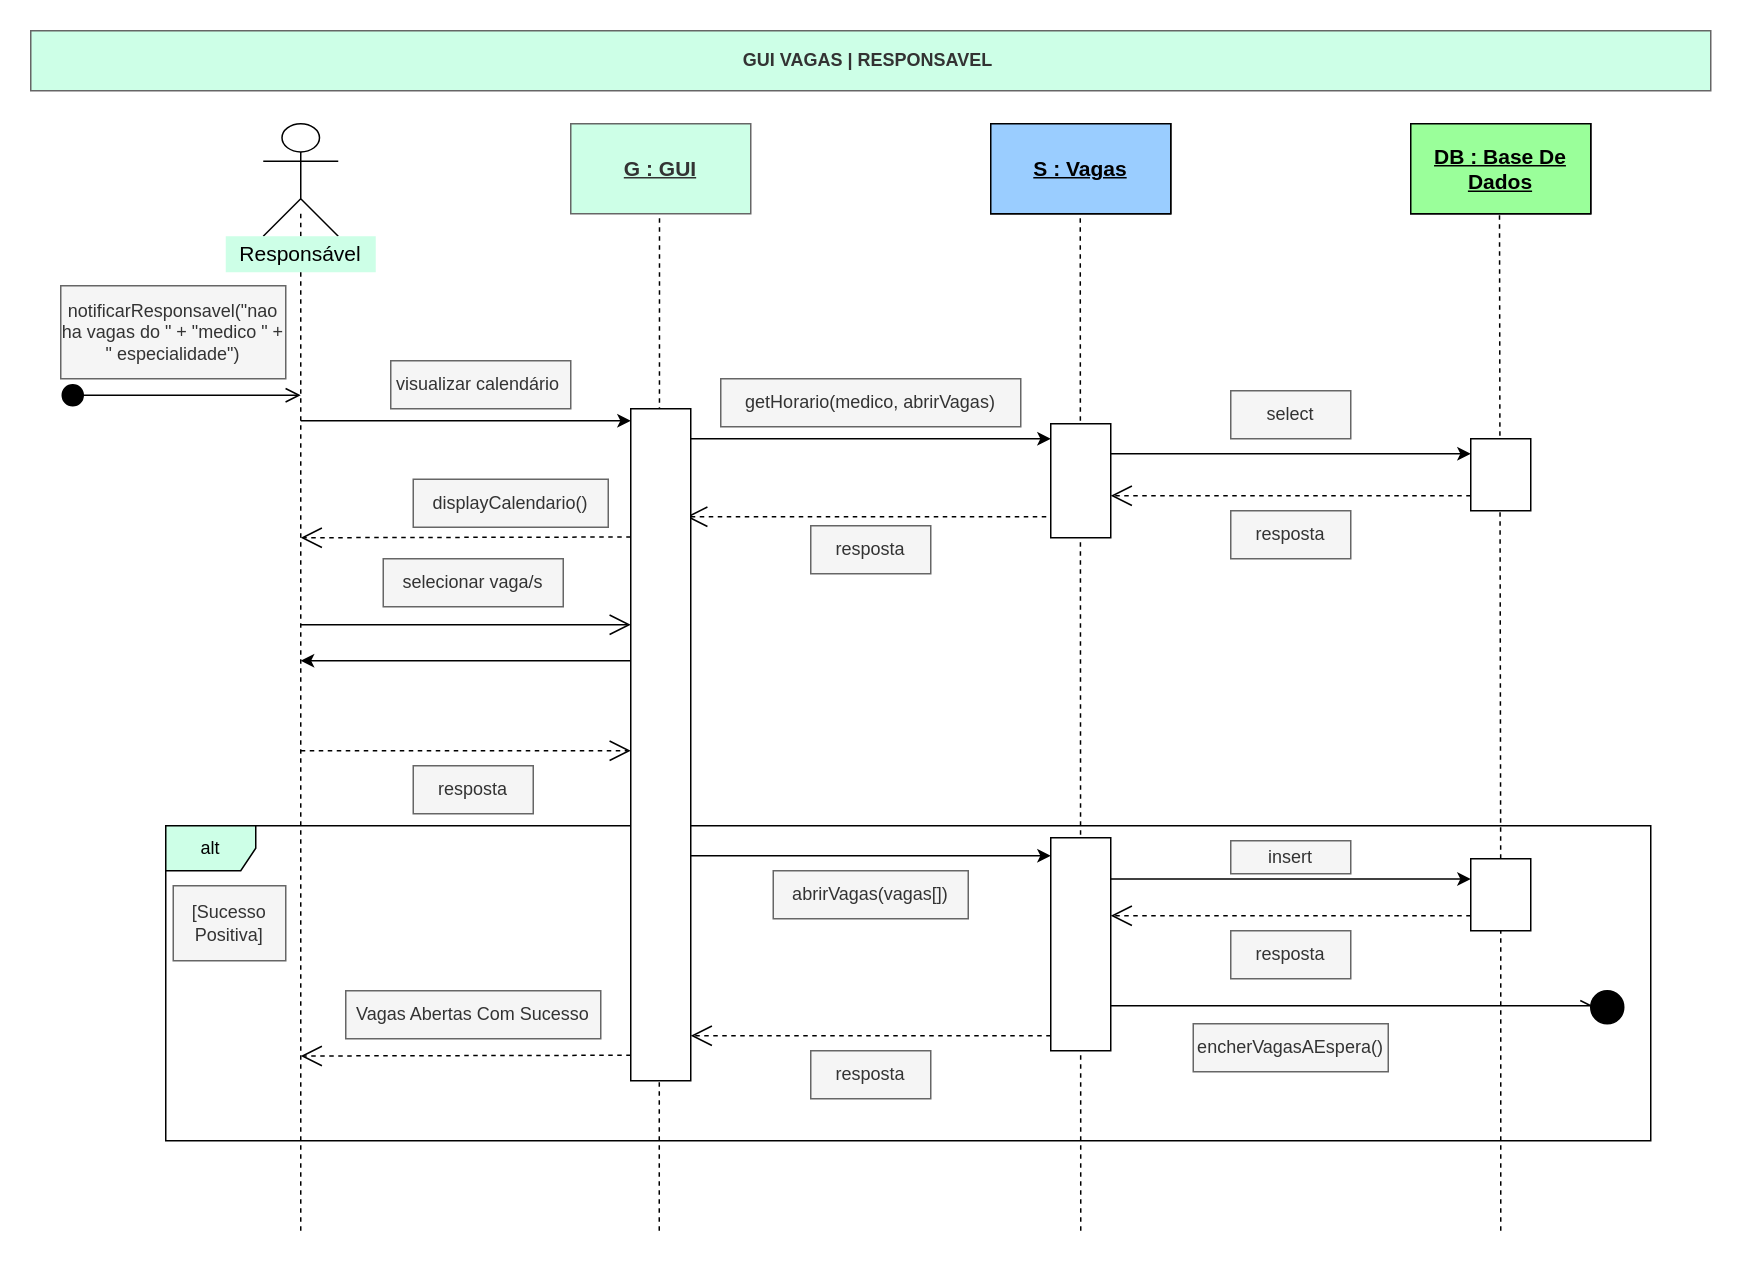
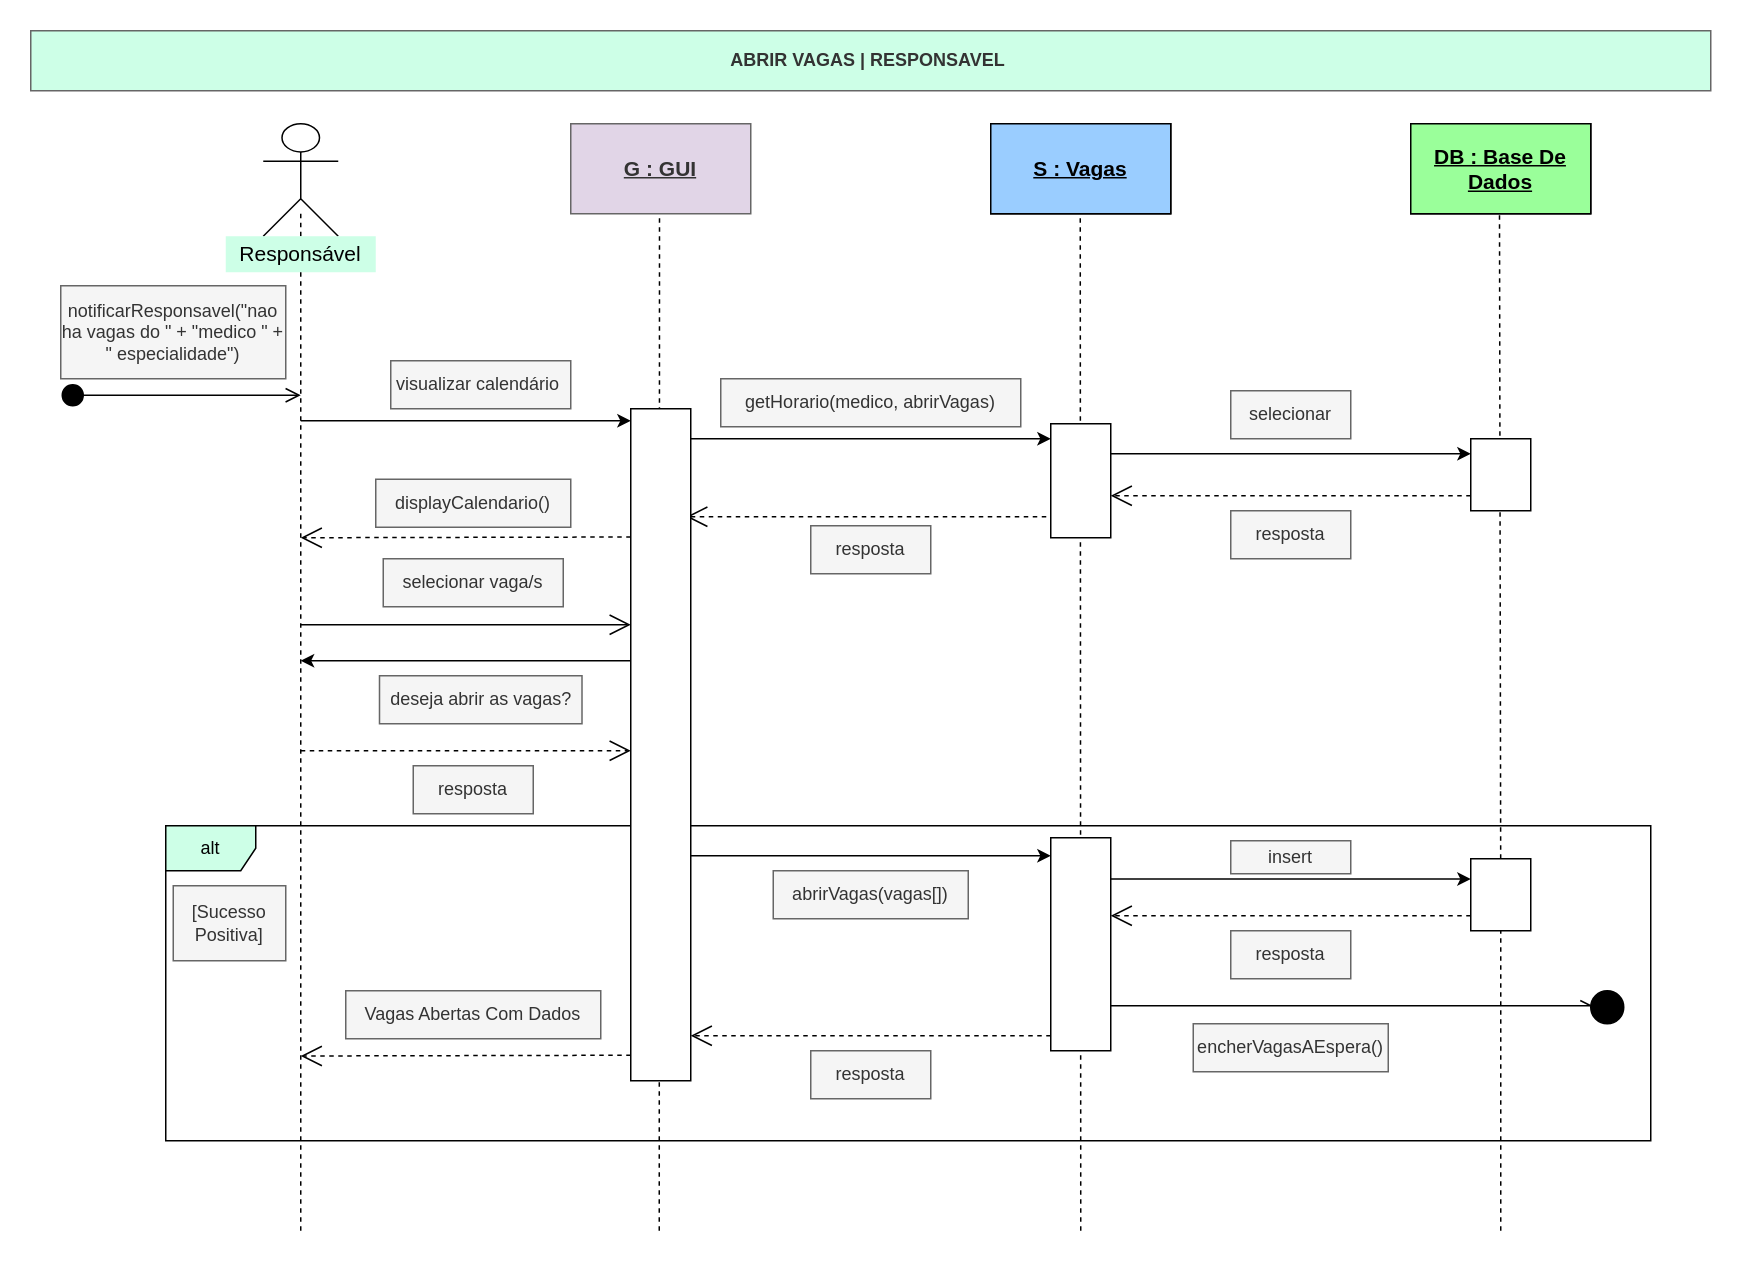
node "GUI VAGAS | RESPONSAVEL": label "GUI VAGAS | RESPONSAVEL" -> "ABRIR VAGAS | RESPONSAVEL"
node "G : GUI": fillcolor #cdffe7 -> #e1d5e7
node "select": label "select" -> "selecionar"
node "displayCalendario()": moved (511, 503) -> (473, 503)
node "deseja abrir as vagas?": added
node "Vagas Abertas Com Sucesso": label "Vagas Abertas Com Sucesso" -> "Vagas Abertas Com Dados"
